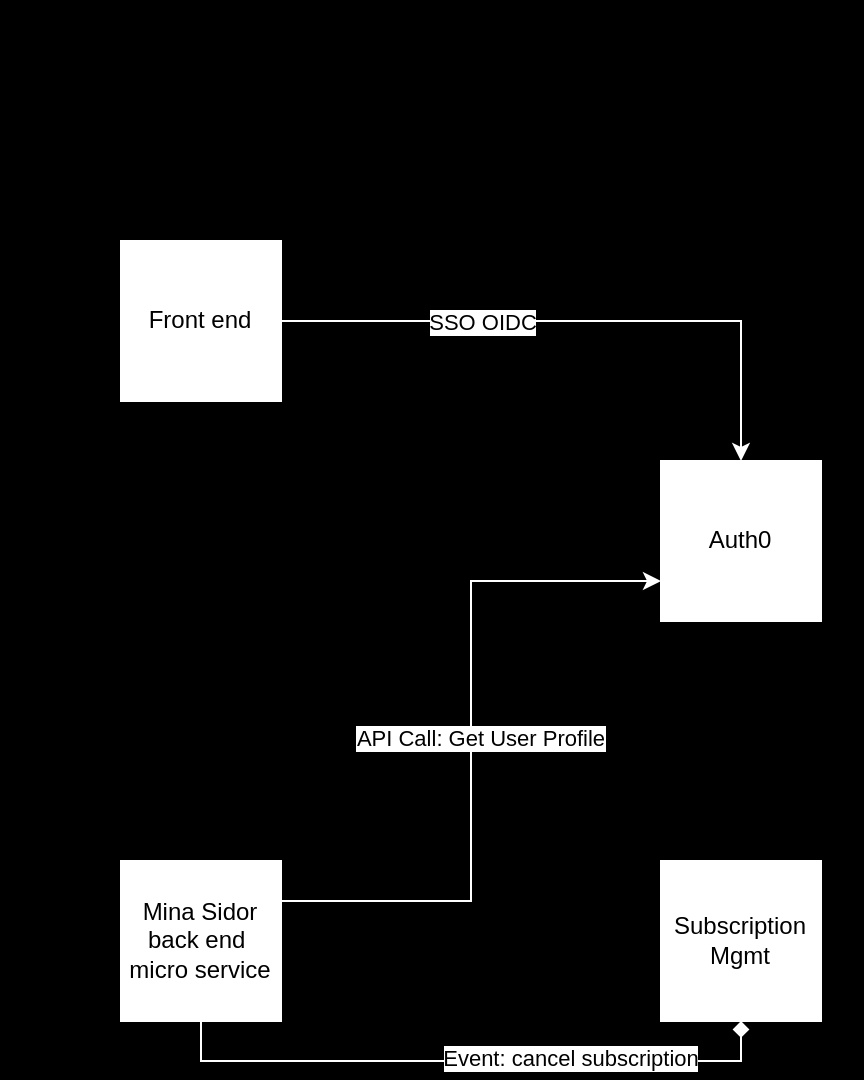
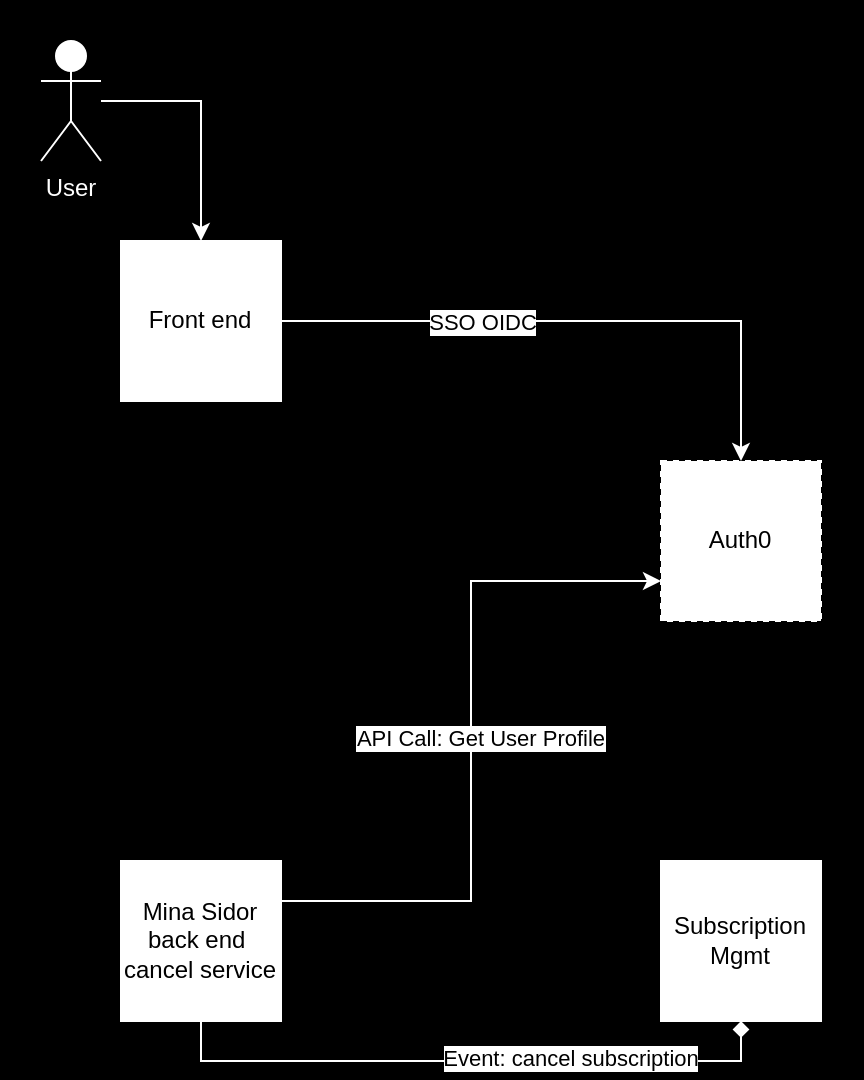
node "User": added
edge "User" -> "Front end": added
node "Auth0": style solid -> dashed
node "Mina Sidor back end micro service": label "Mina Sidor back end micro service" -> "Mina Sidor back end cancel service"
